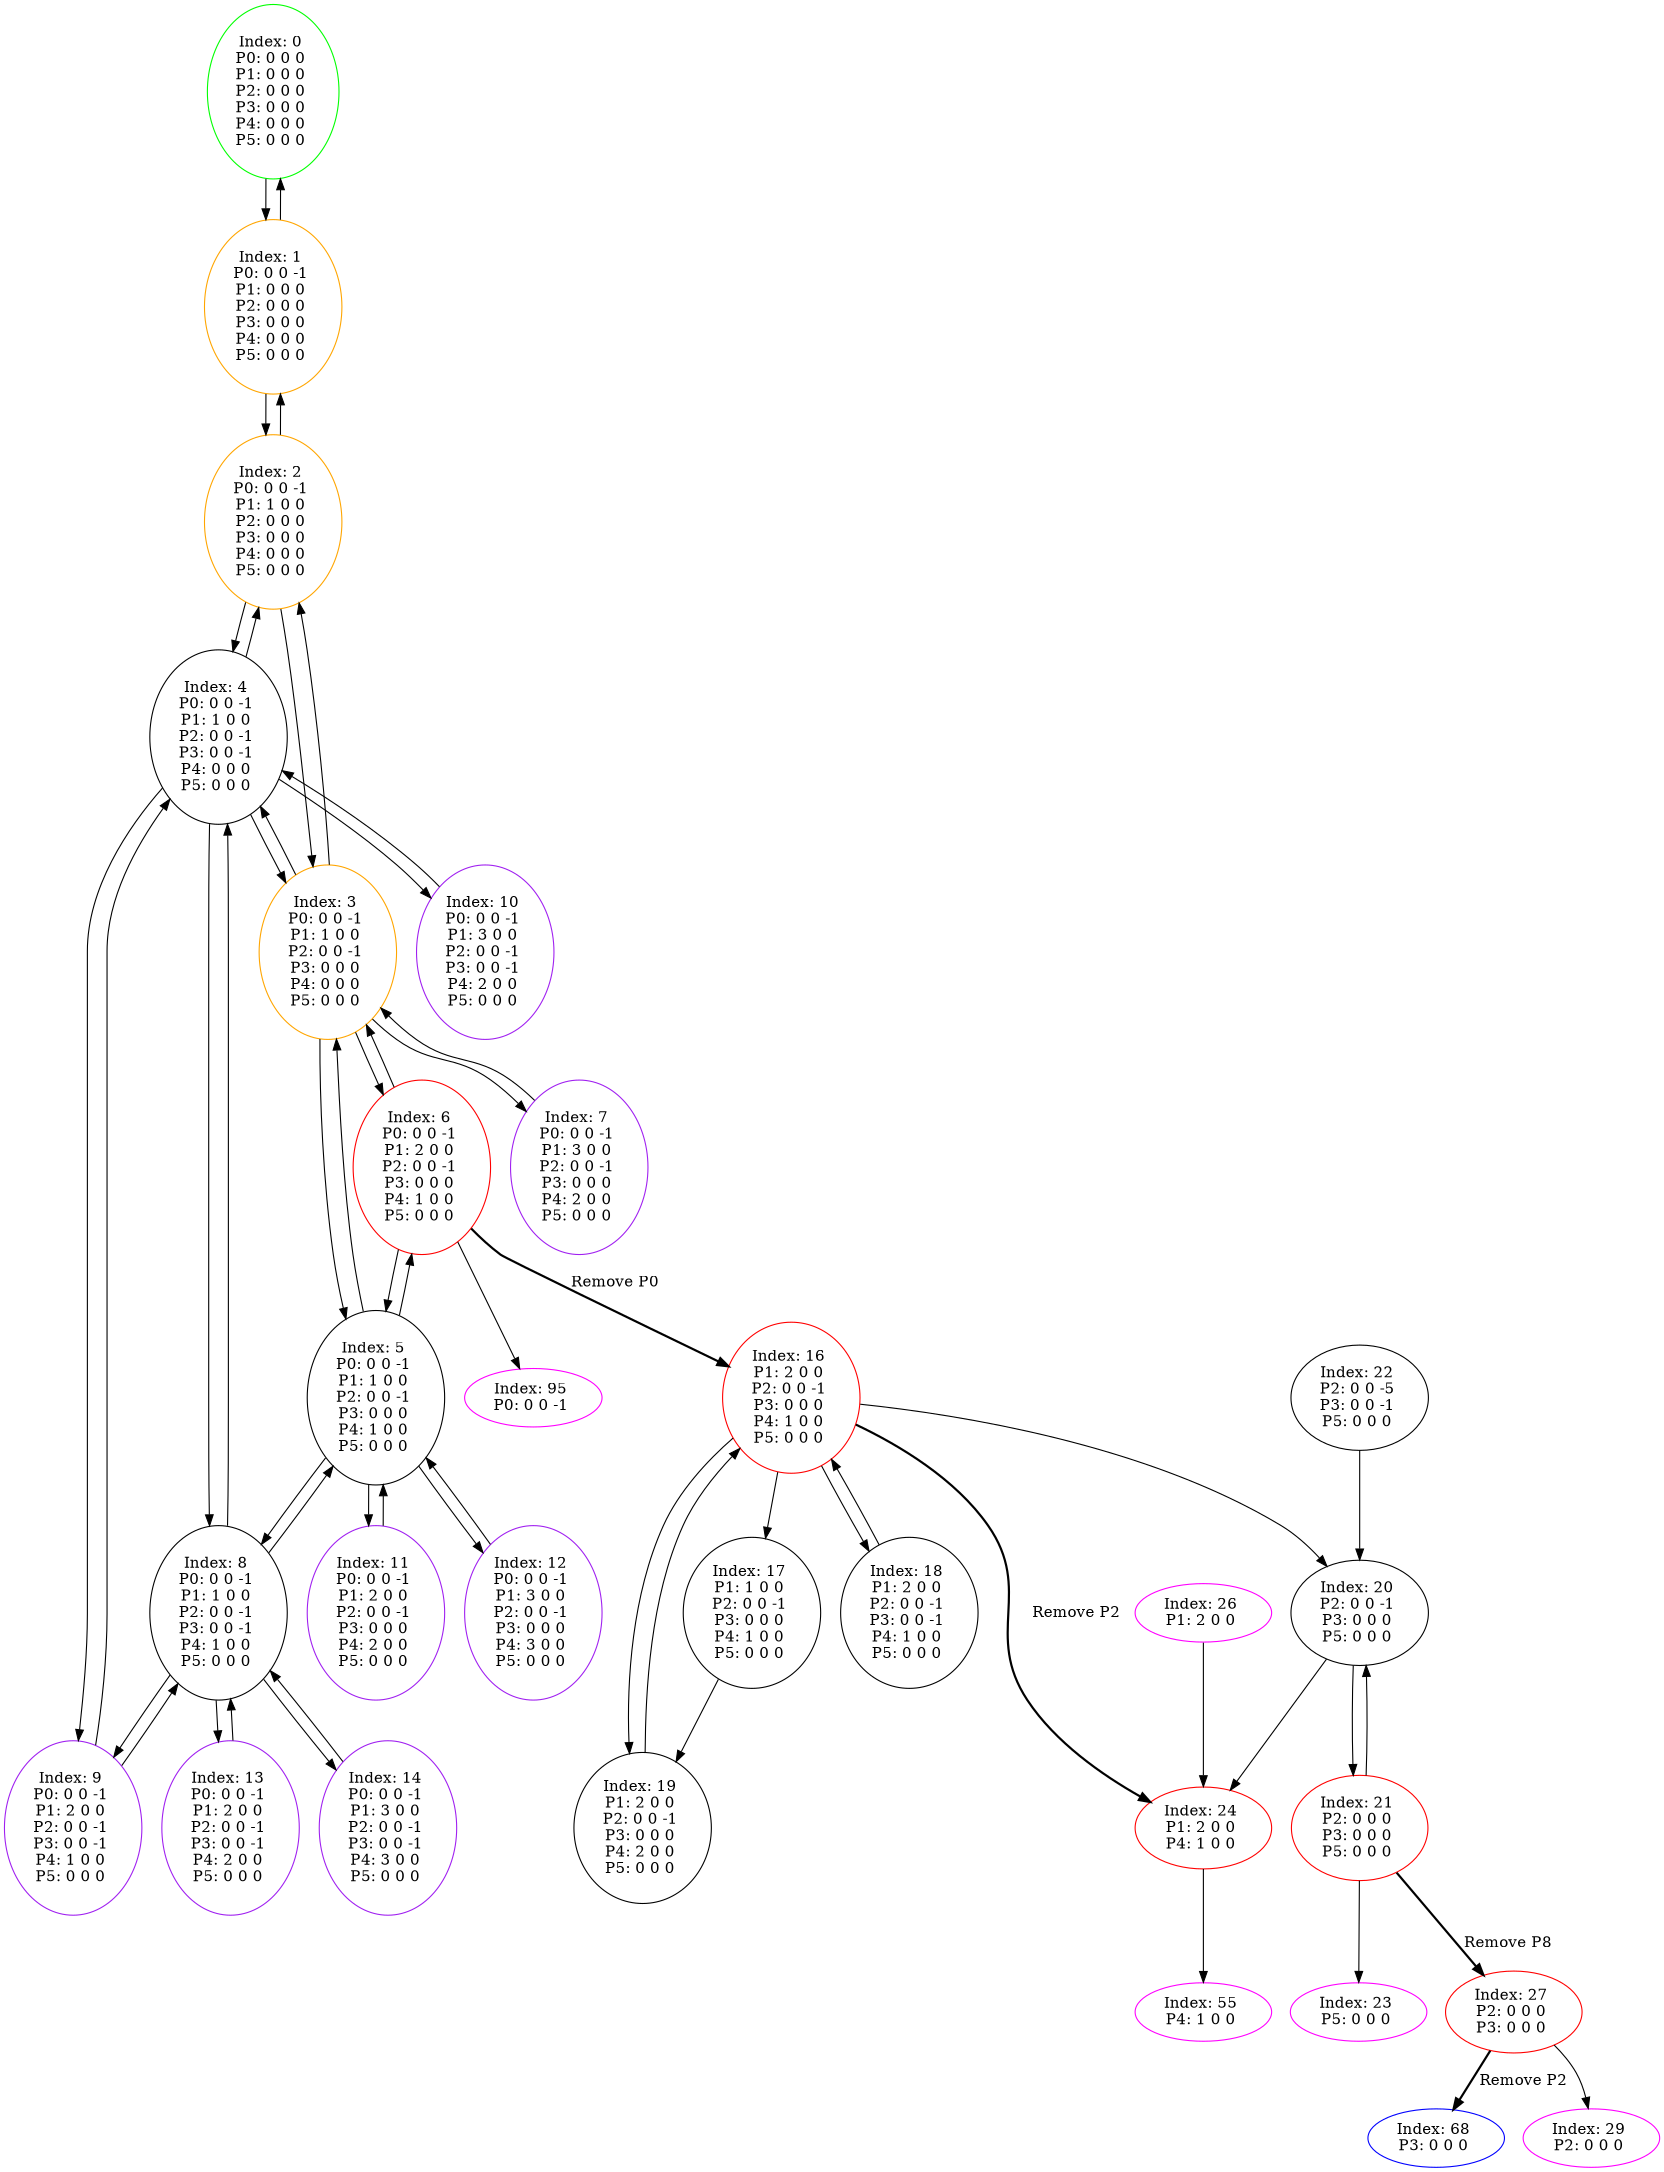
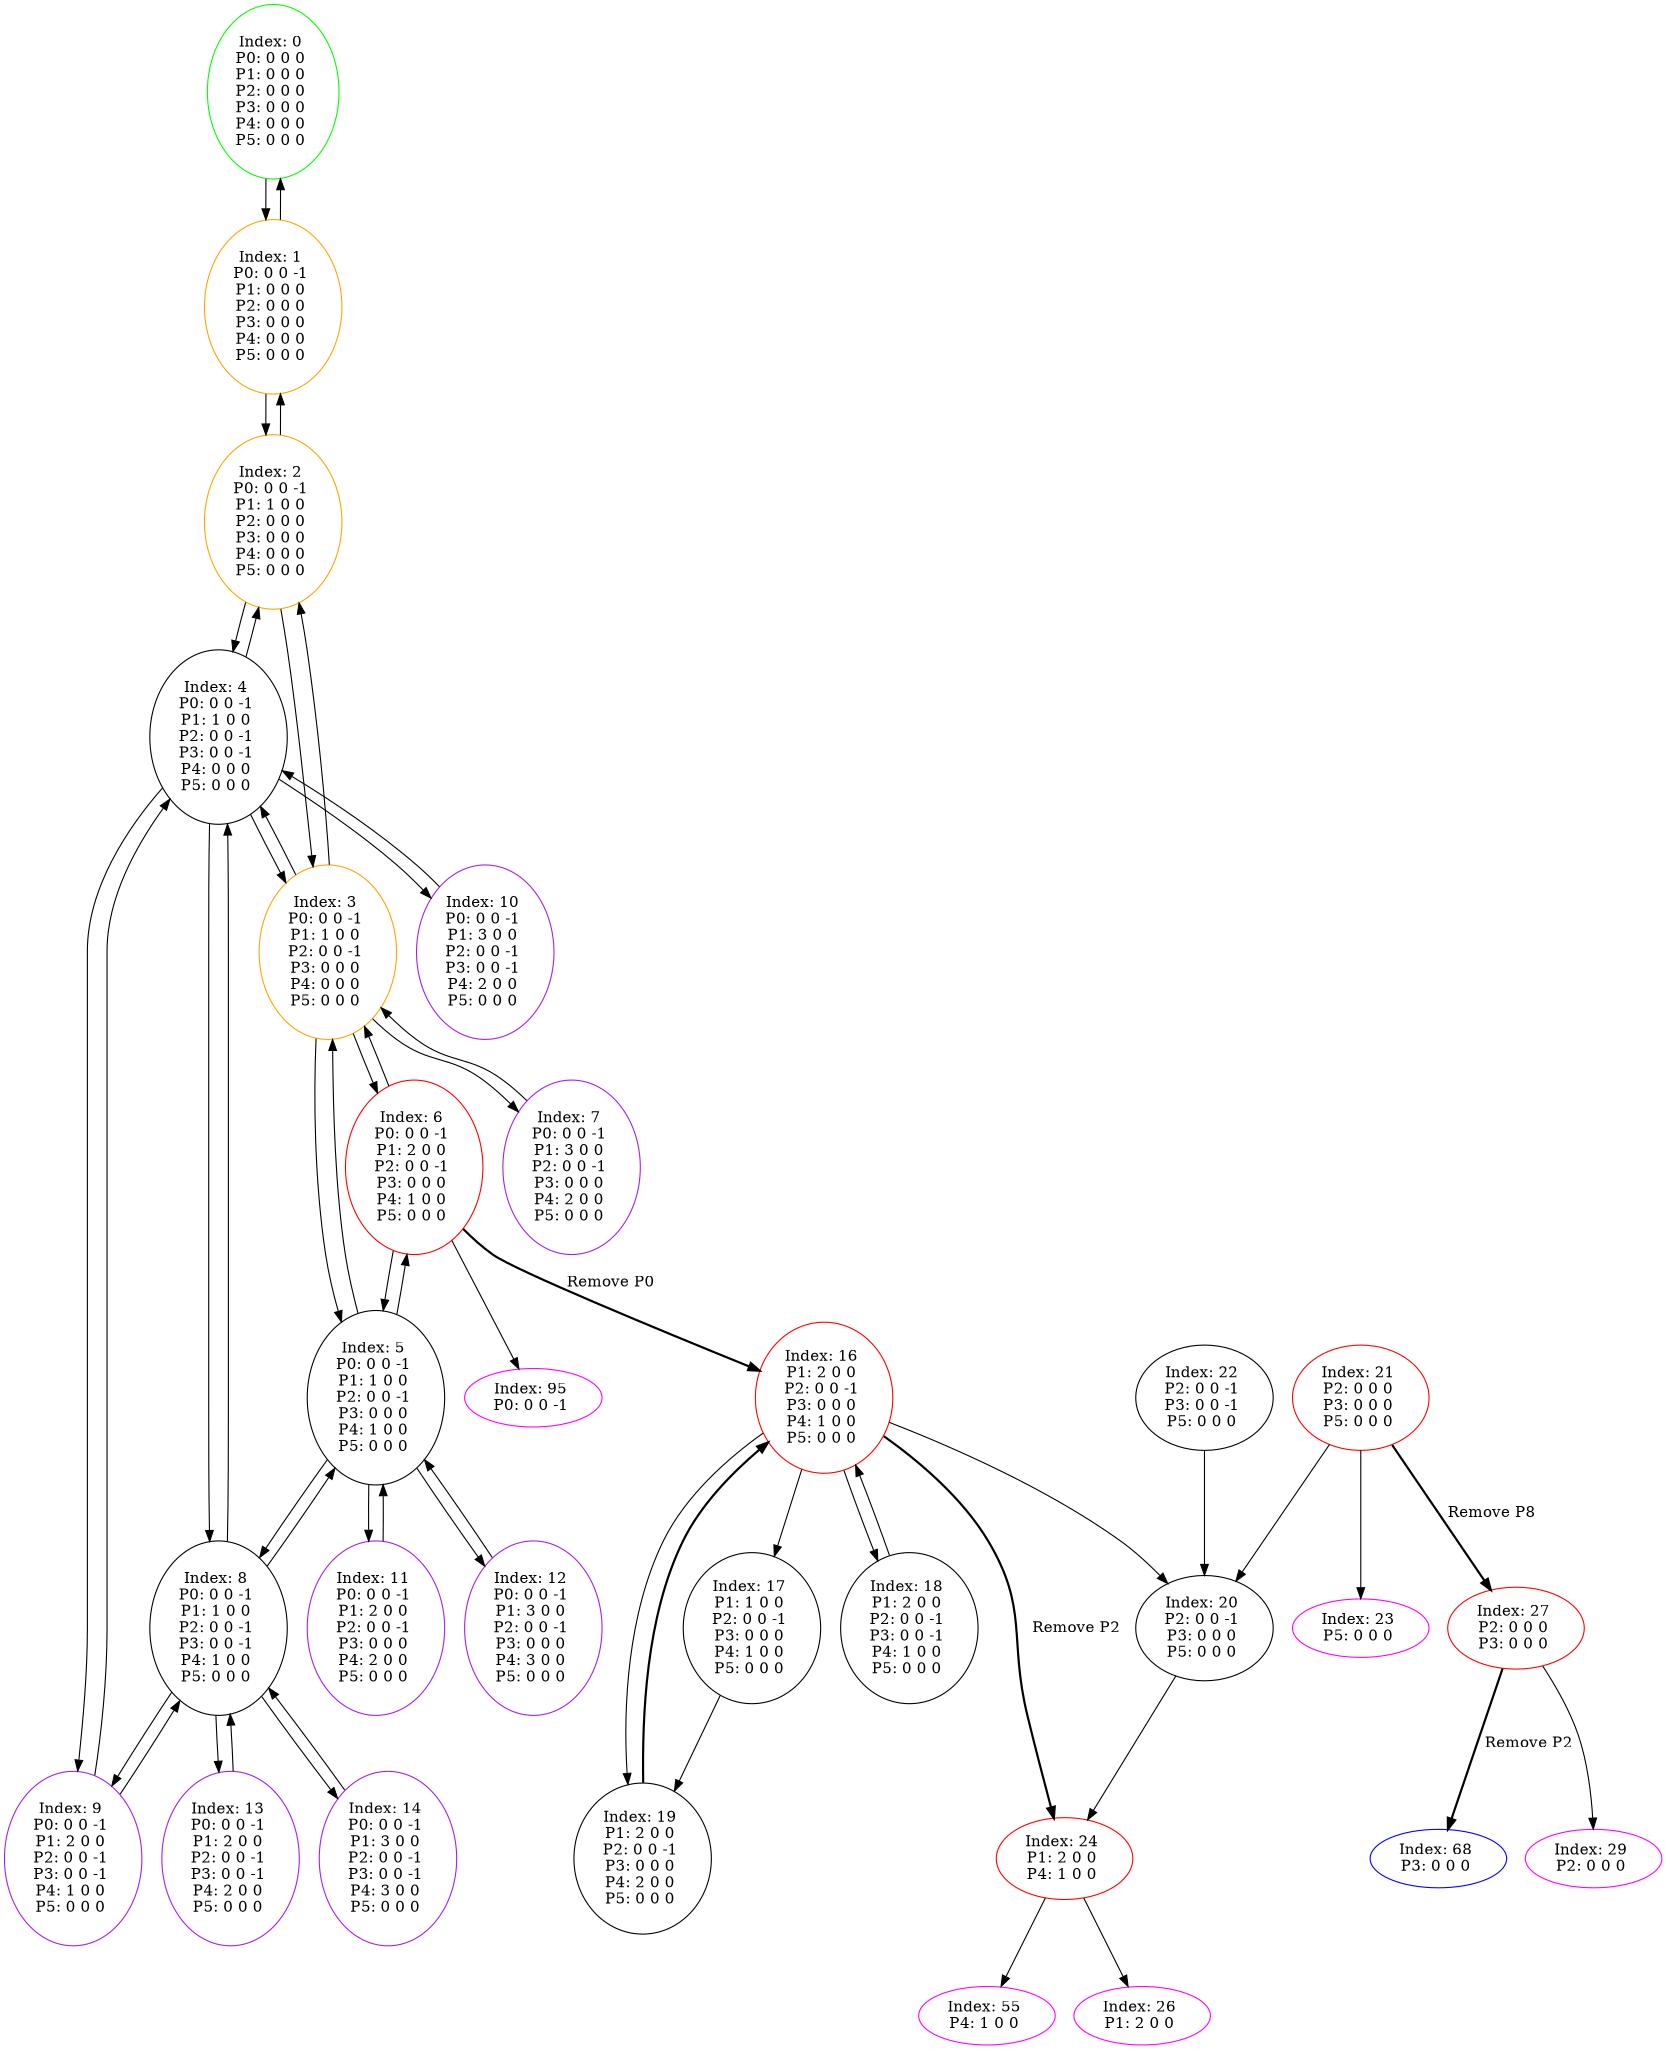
node "Index: 22 P2: 0 0 -5 P3: 0 0 -1 P5: 0 0 0": label "Index: 22 P2: 0 0 -5 P3: 0 0 -1 P5: 0 0 0" -> "Index: 22 P2: 0 0 -1 P3: 0 0 -1 P5: 0 0 0"
edge "Index: 19 P1: 2 0 0 P2: 0 0 -1 P3: 0 0 0 P4: 2 0 0 P5: 0 0 0" -> "Index: 16 P1: 2 0 0 P2: 0 0 -1 P3: 0 0 0 P4: 1 0 0 P5: 0 0 0": style solid -> bold
edge "Index: 26 P1: 2 0 0" -> "Index: 24 P1: 2 0 0 P4: 1 0 0": reversed
edge "Index: 20 P2: 0 0 -1 P3: 0 0 0 P5: 0 0 0" -> "Index: 21 P2: 0 0 0 P3: 0 0 0 P5: 0 0 0": removed
